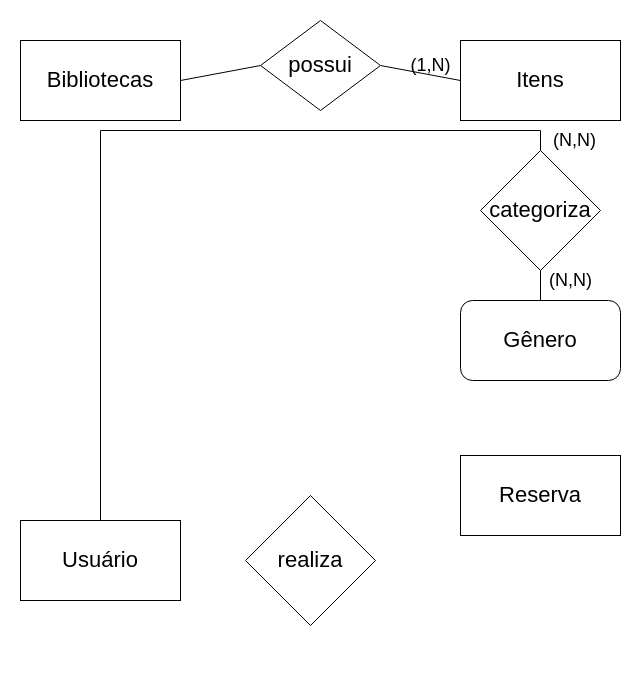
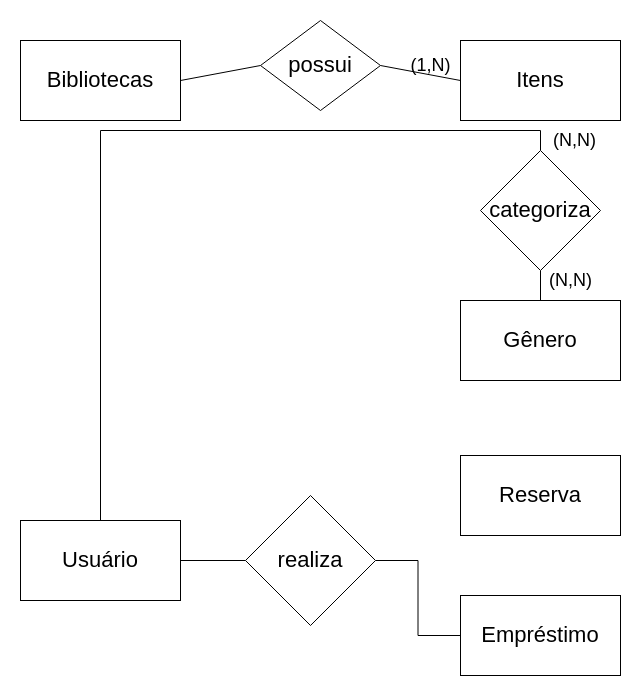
node "Gênero": shape rounded rectangle -> rectangle
edge "Usuário" -- "realiza": added
edge "realiza" -- "Empréstimo": added
node "Empréstimo": added
